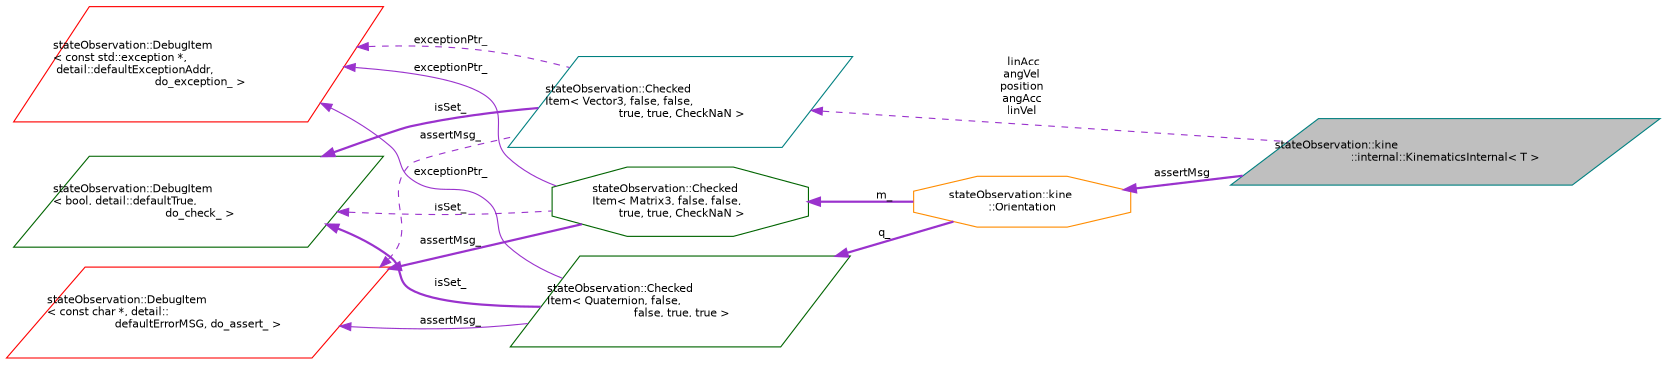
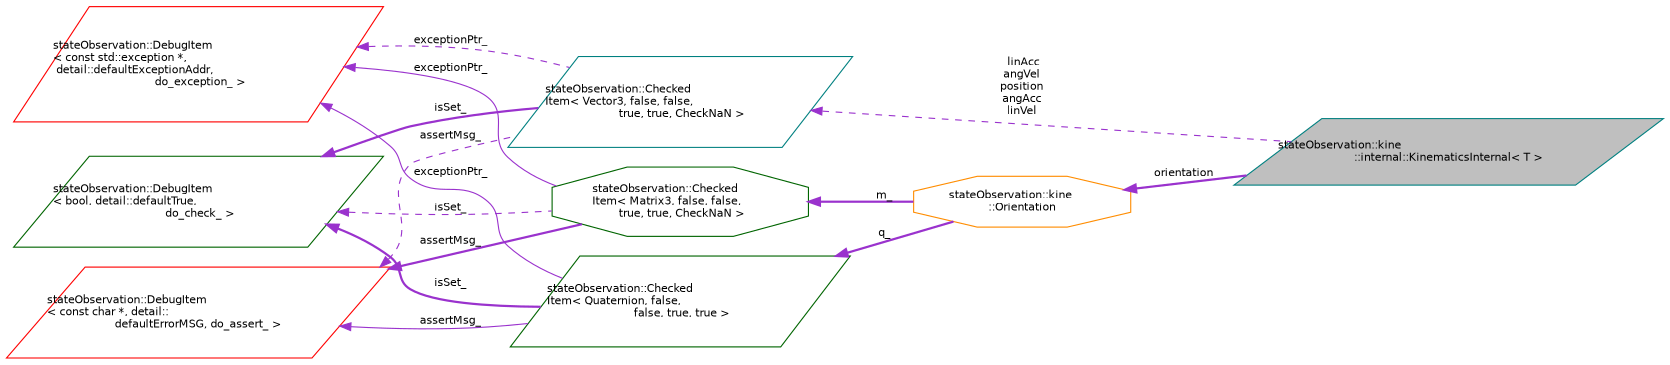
edge "stateObservation::kine ::internal::KinematicsInternal< T >" -> "stateObservation::kine ::Orientation": label " assertMsg" -> " orientation"
